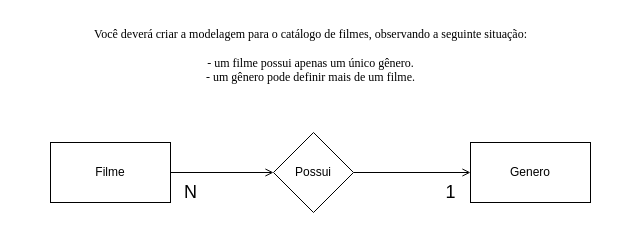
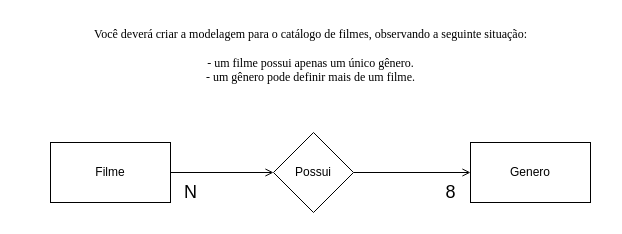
node "1": label "1" -> "8"
